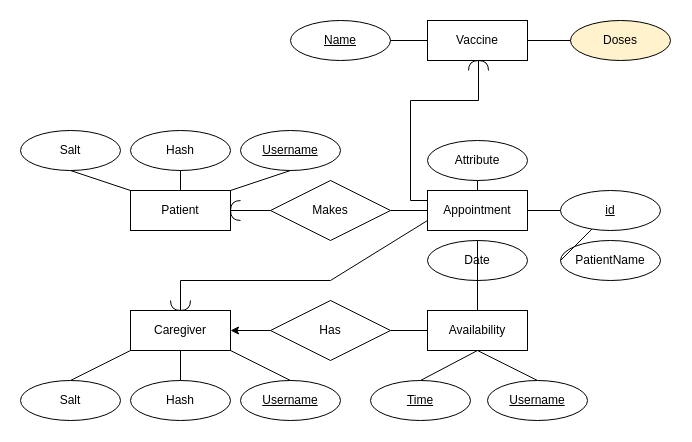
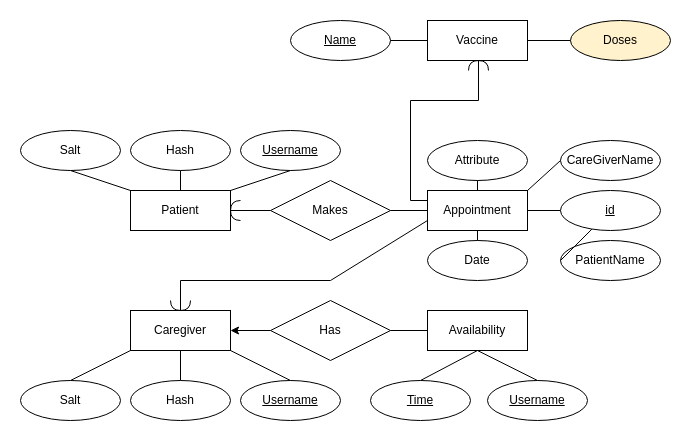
node "CareGiverName": added
edge "CareGiverName" -- "Appointment": added
edge "Date" -- "Availability": now "Date" -- "Appointment"
